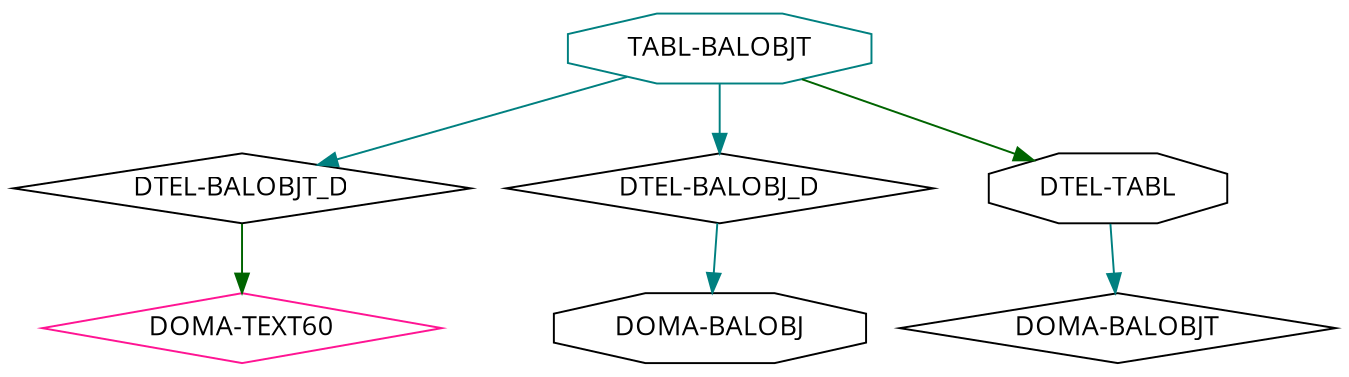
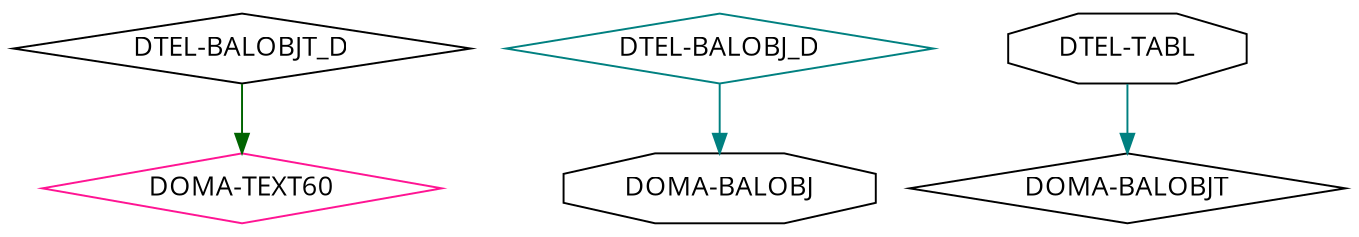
node "TABL-BALOBJT": removed
node "DTEL-BALOBJ_D": color black -> teal
